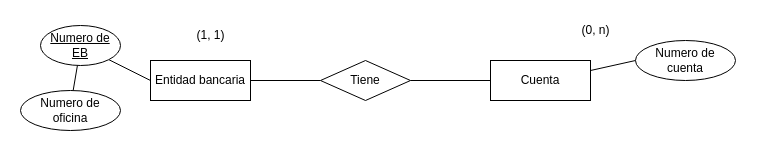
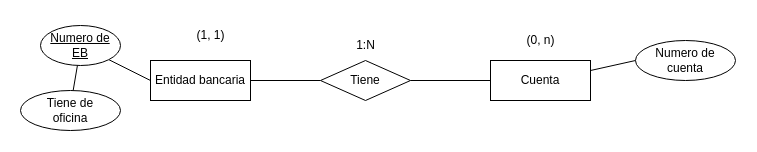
node "(0, n)": moved (596, 31) -> (541, 41)
node "1:N": added
node "Numero de oficina": label "Numero de oficina" -> "Tiene de oficina"
